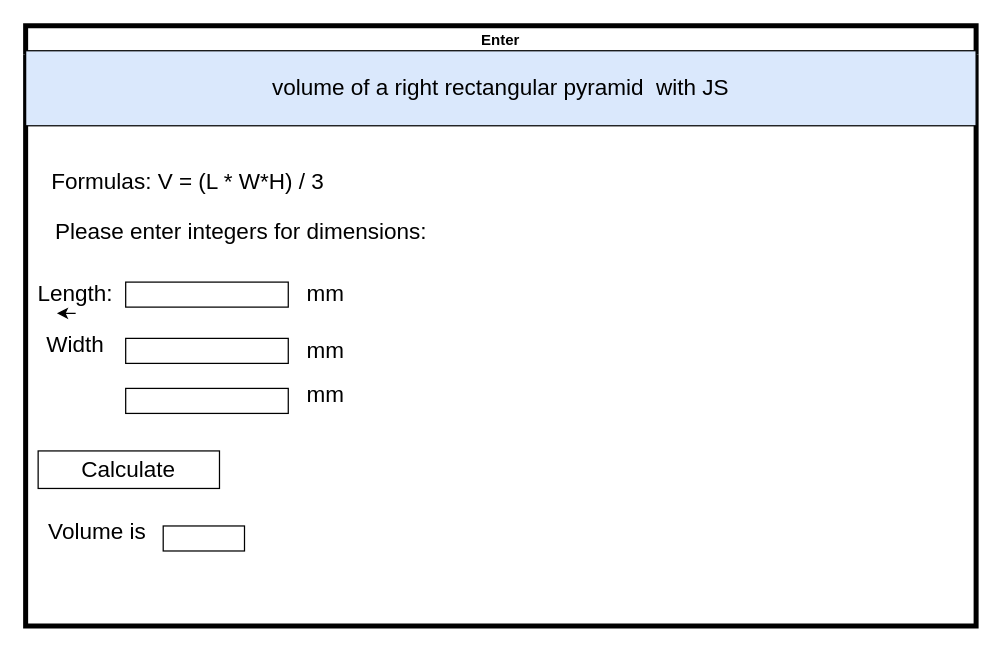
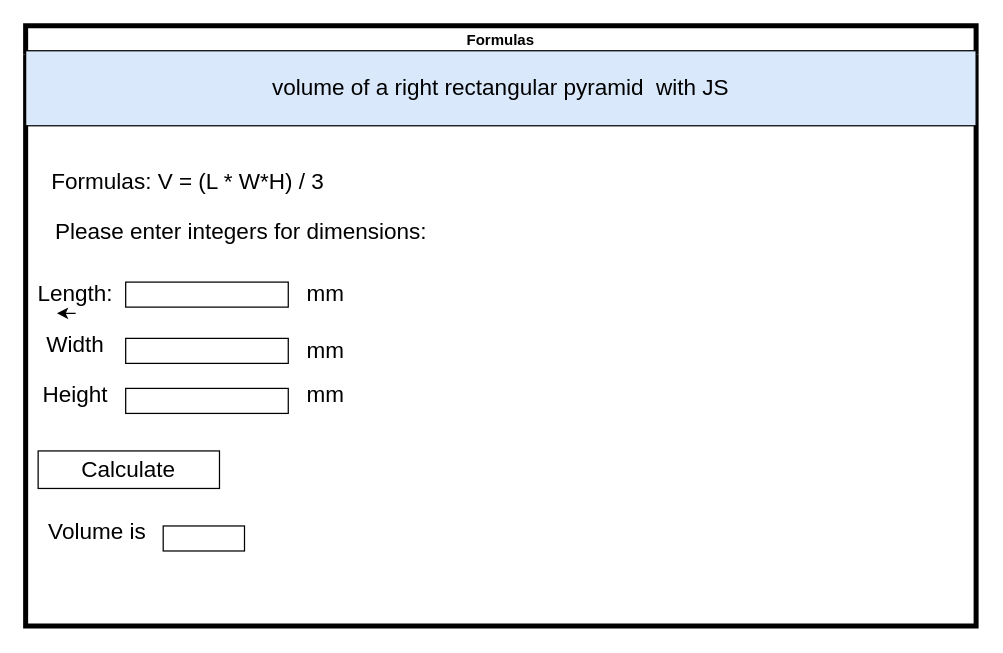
node "Enter": label "Enter" -> "Formulas"
node "Height": added
